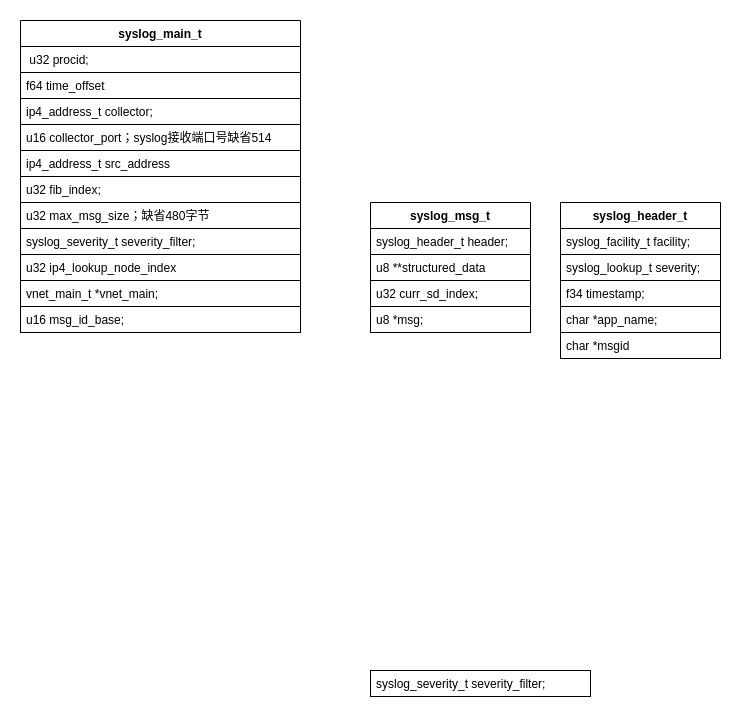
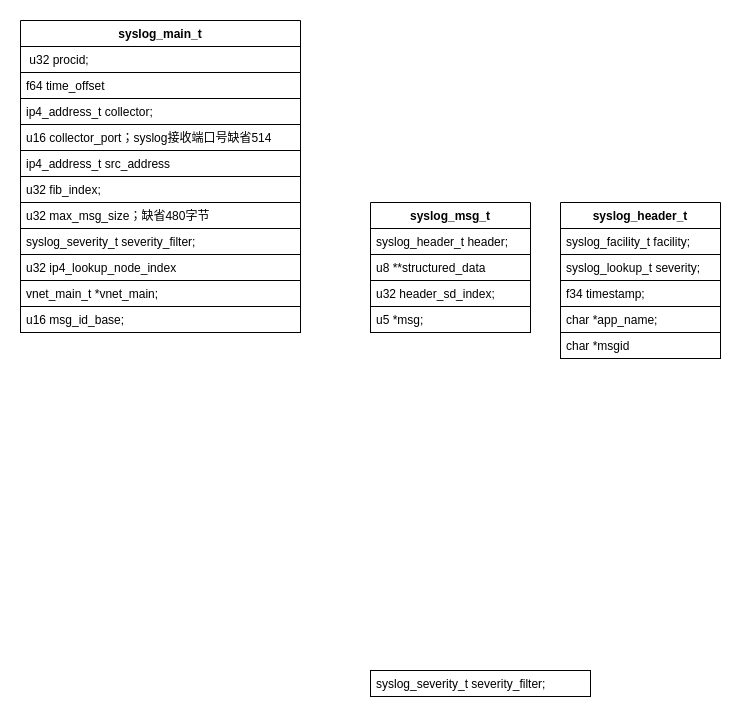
node "u32 curr_sd_index;": label "u32 curr_sd_index;" -> "u32 header_sd_index;"
node "u8 *msg;": label "u8 *msg;" -> "u5 *msg;"
